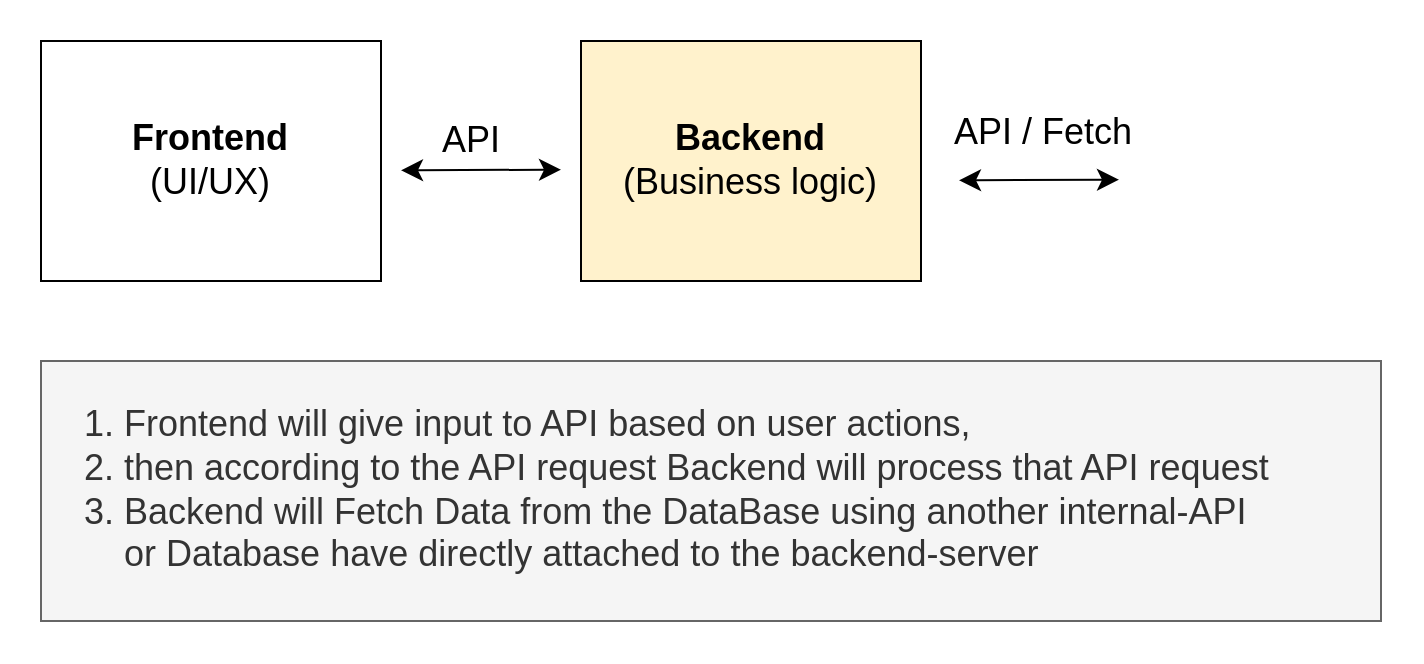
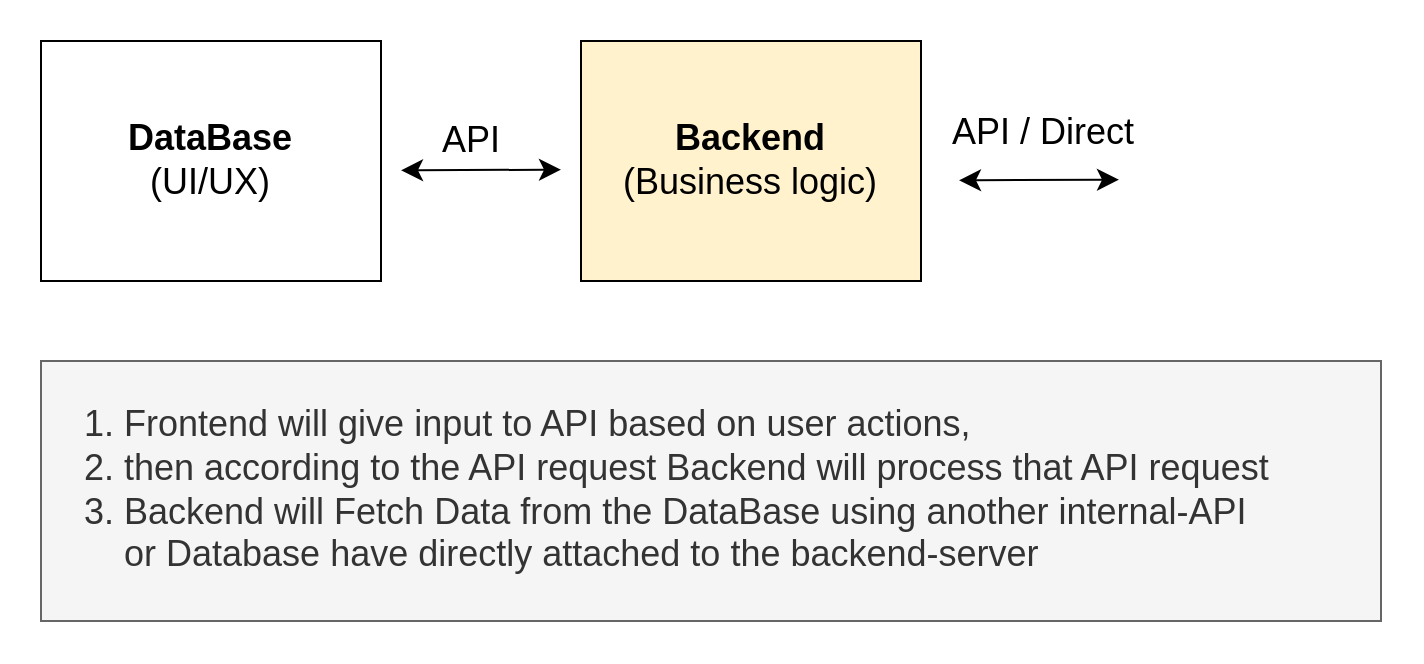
node "API / Fetch": label "API / Fetch" -> "API / Direct"
node "Frontend (UI/UX)": label "Frontend (UI/UX)" -> "DataBase (UI/UX)"
